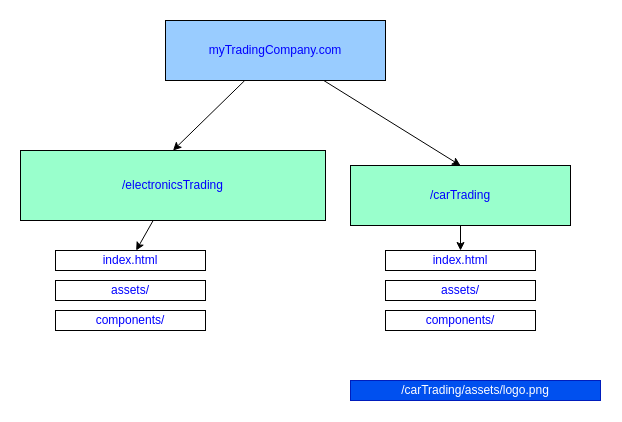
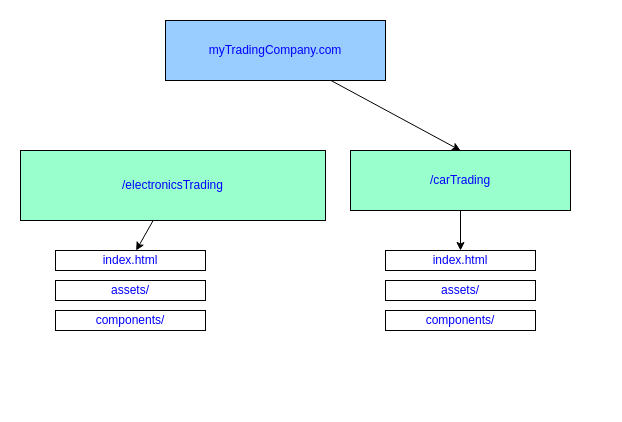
edge "myTradingCompany.com" -> "/electronicsTrading": removed
node "/carTrading": moved (461, 196) -> (461, 181)
node "/carTrading/assets/logo.png": removed
